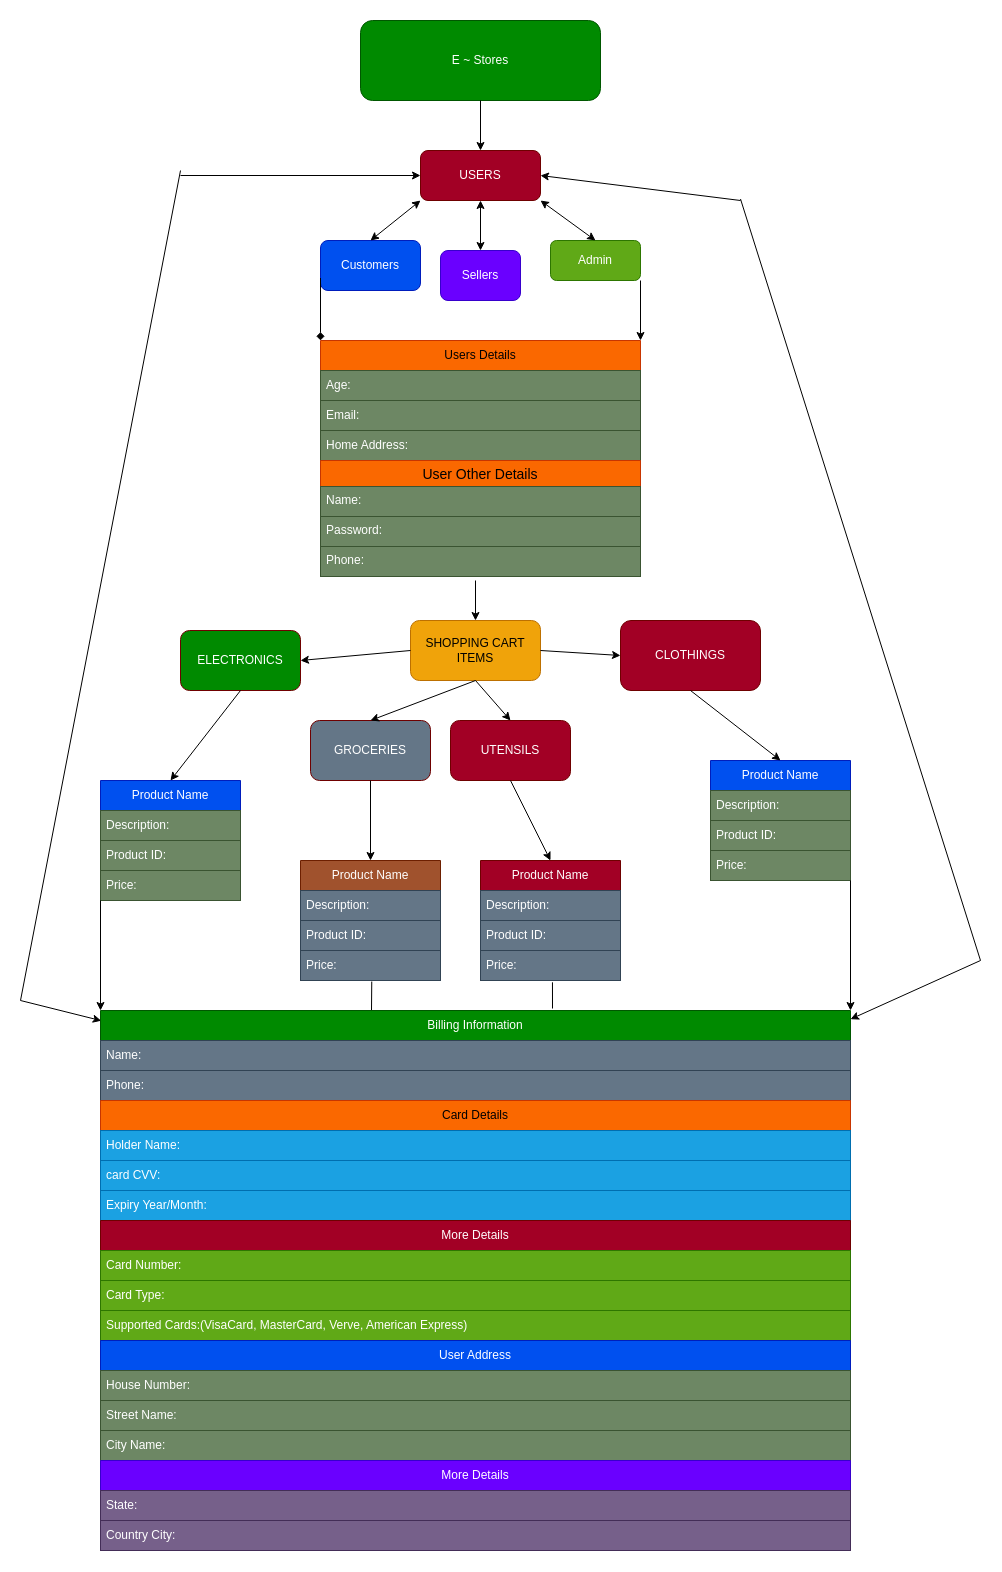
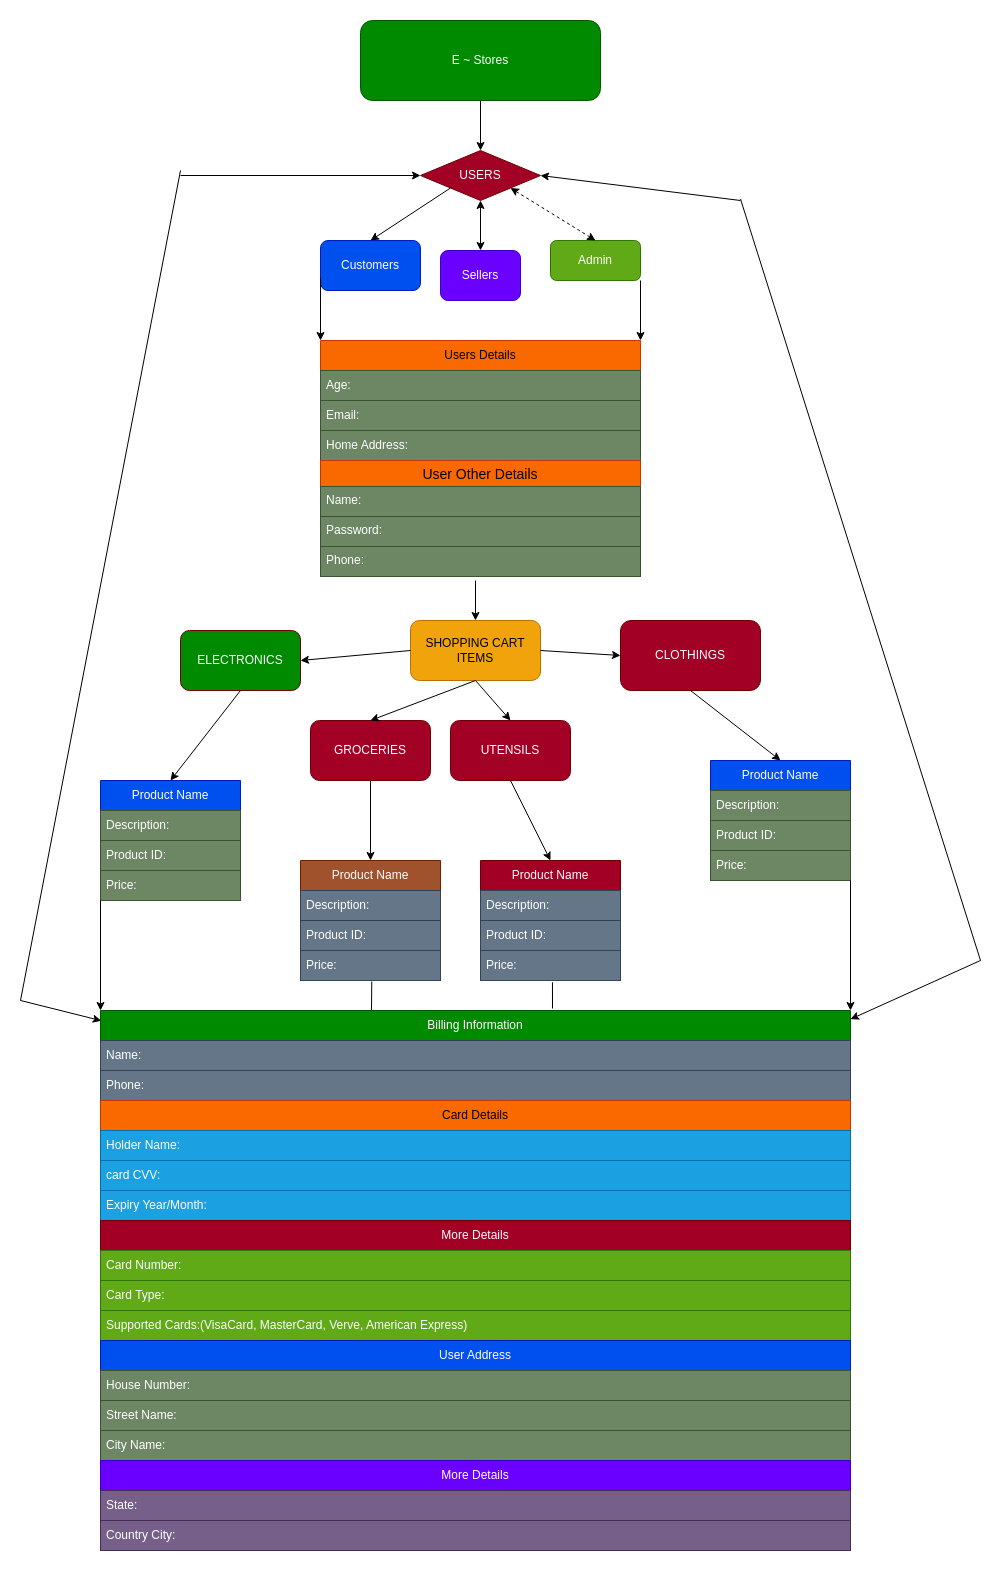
node "USERS": shape rounded rectangle -> diamond
edge "USERS" -- "Customers": arrowhead classic -> none
edge "USERS" -- "Admin": style solid -> dashed
edge "Customers" -> "Users Details": arrowhead diamond -> classic
node "GROCERIES": fillcolor #647687 -> #a20025
